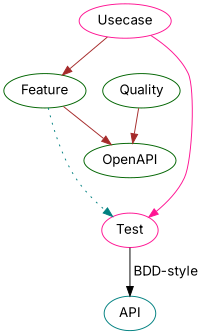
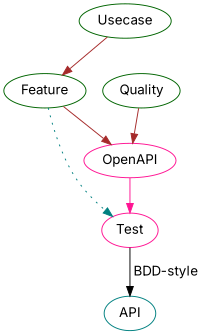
node "Usecase": color deeppink -> darkgreen
edge "Usecase" -> "Test": now "OpenAPI" -> "Test"
node "OpenAPI": color darkgreen -> deeppink
